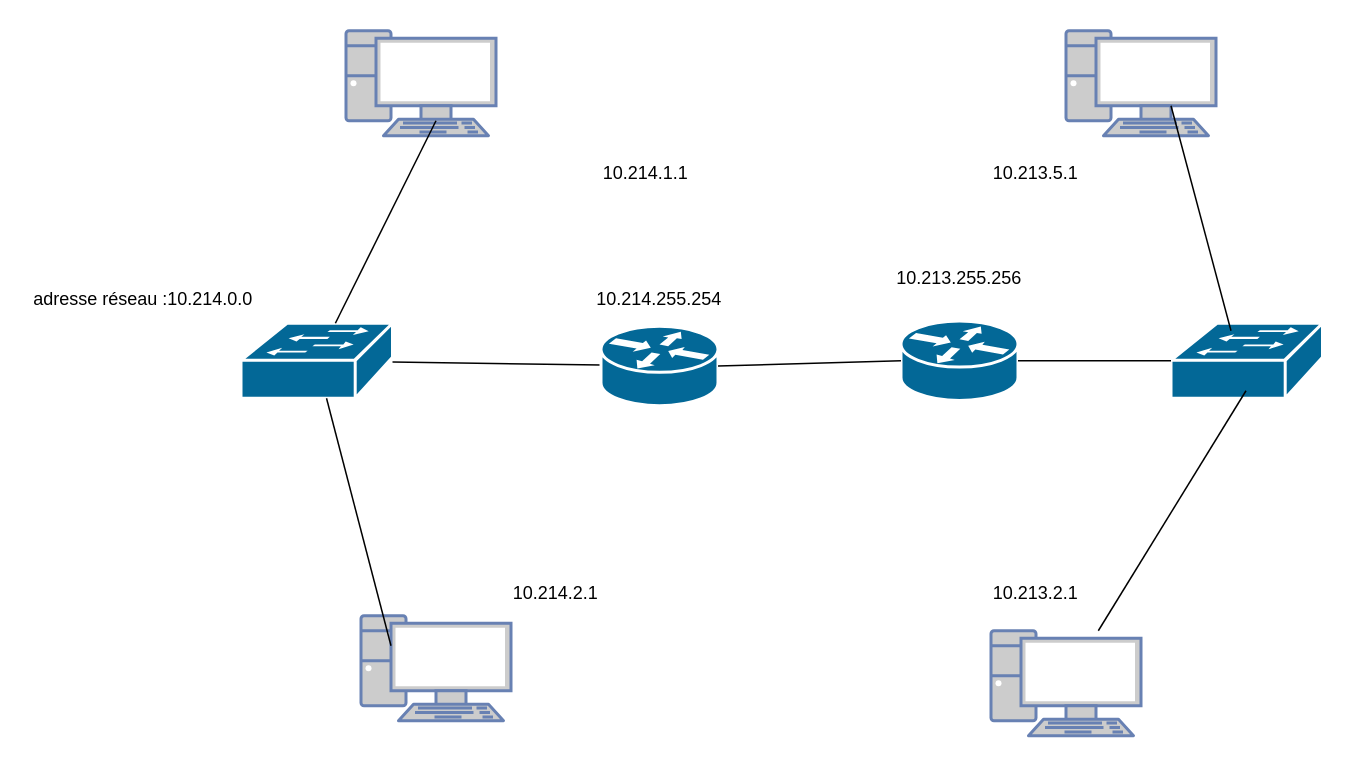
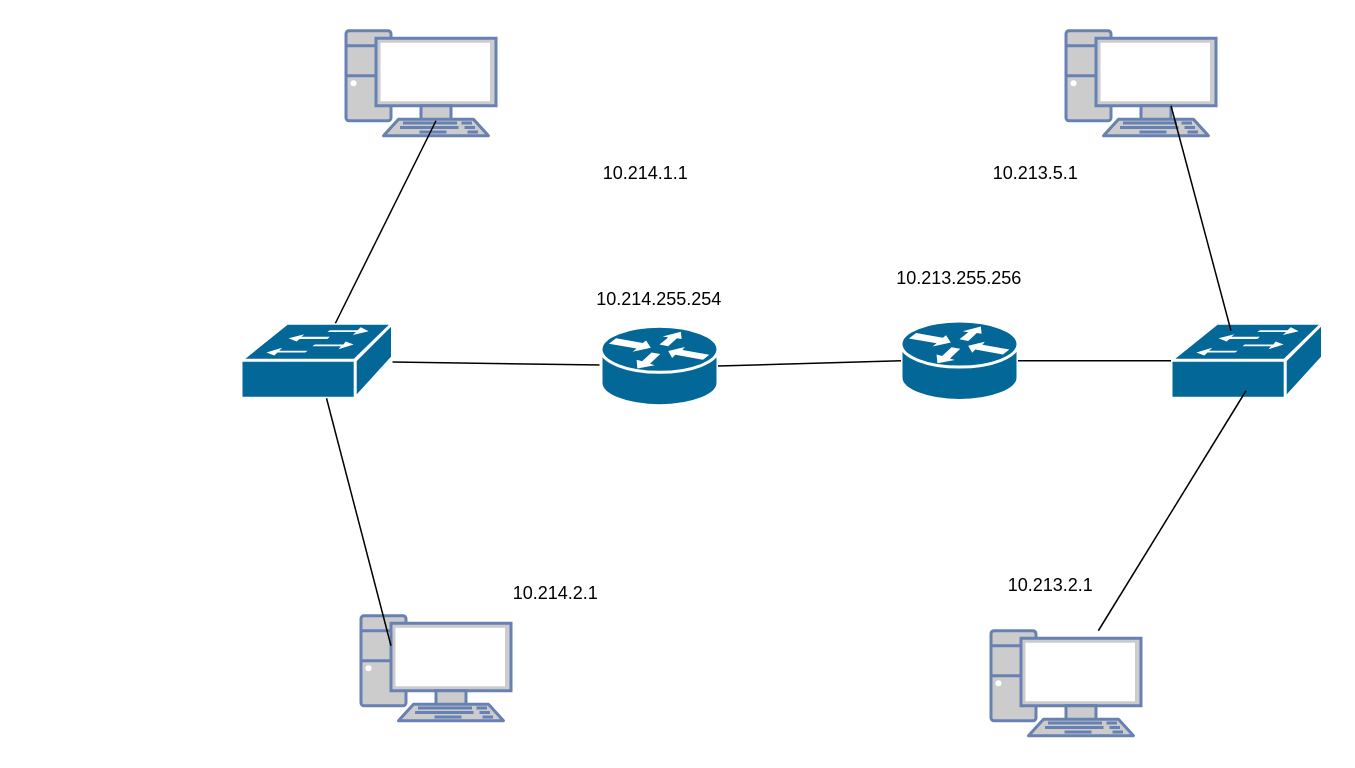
node "adresse réseau :10.214.0.0": removed
node "10.213.2.1": moved (1036, 593) -> (1051, 586)
